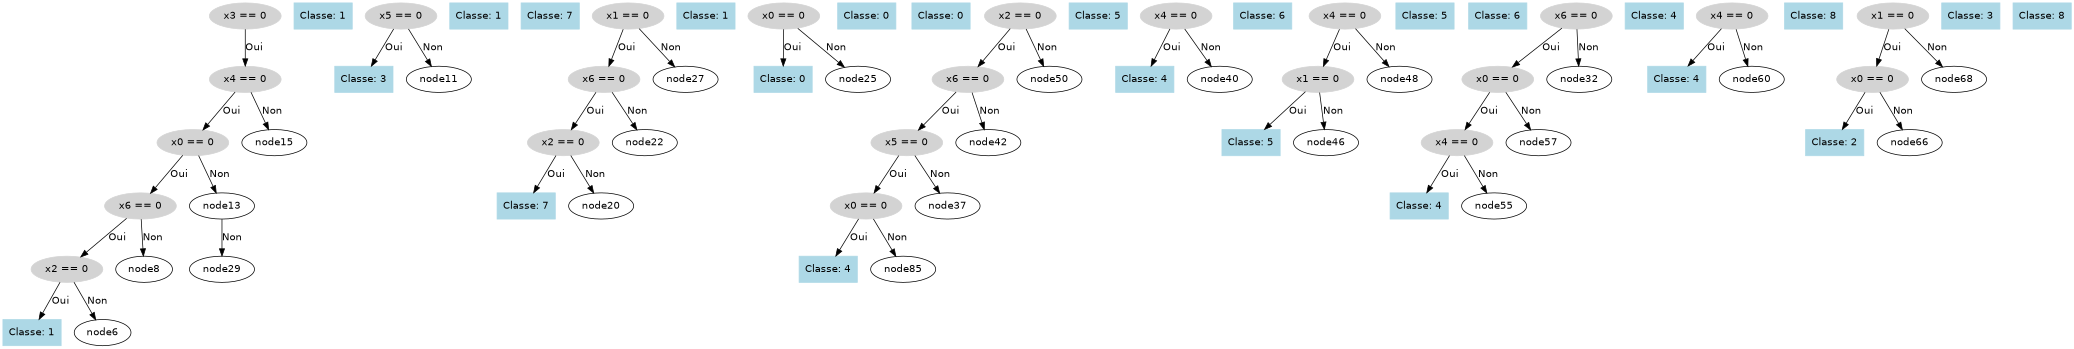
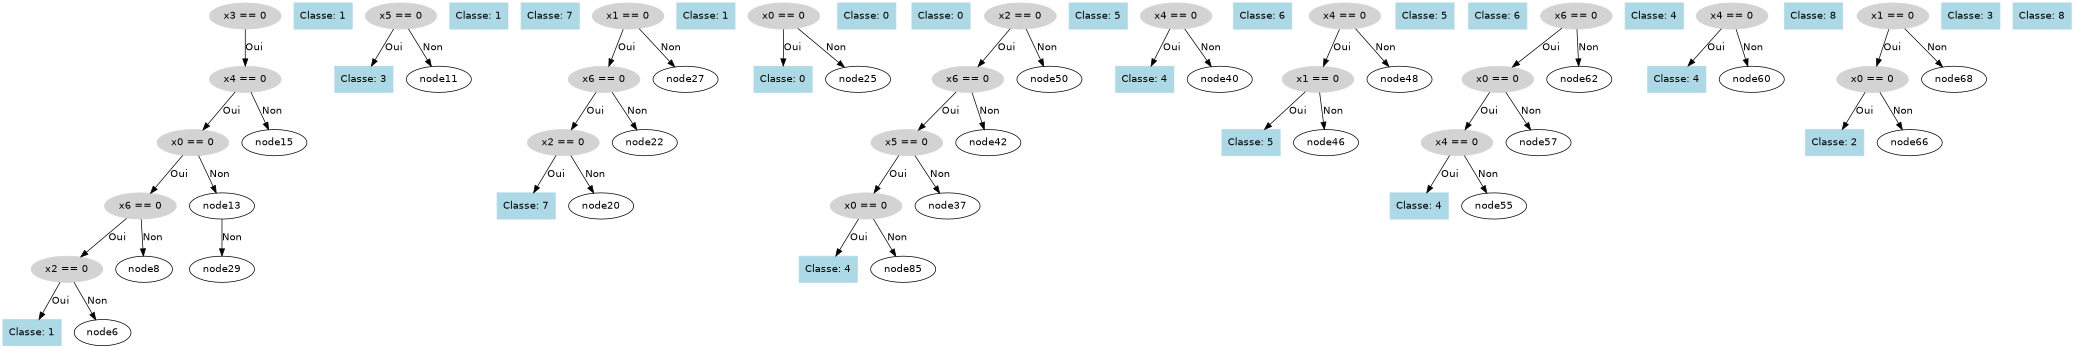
node "node32": label "node32" -> "node62"
